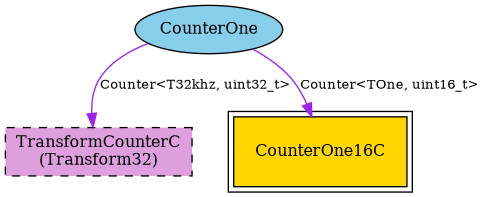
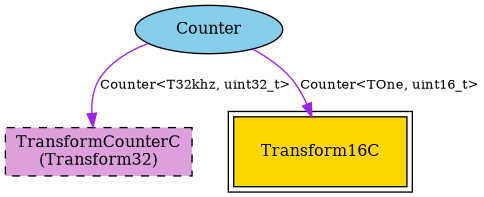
node "CounterOne": label "CounterOne" -> "Counter"
node "CounterOne16C": label "CounterOne16C" -> "Transform16C"
